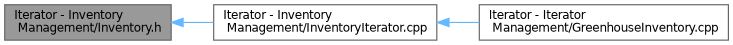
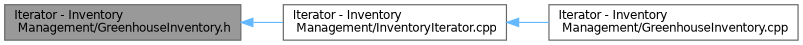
node "Iterator - Inventory Management/Inventory.h": label "Iterator - Inventory Management/Inventory.h" -> "Iterator - Inventory Management/GreenhouseInventory.h"
node "Iterator - Iterator Management/GreenhouseInventory.cpp": label "Iterator - Iterator Management/GreenhouseInventory.cpp" -> "Iterator - Inventory Management/GreenhouseInventory.cpp"
